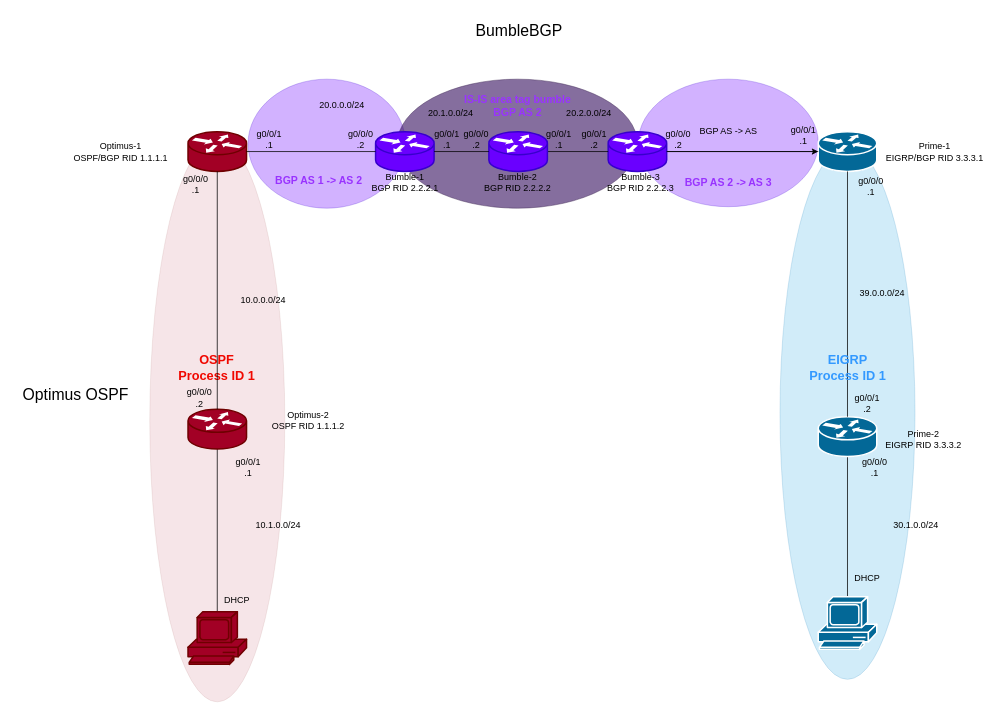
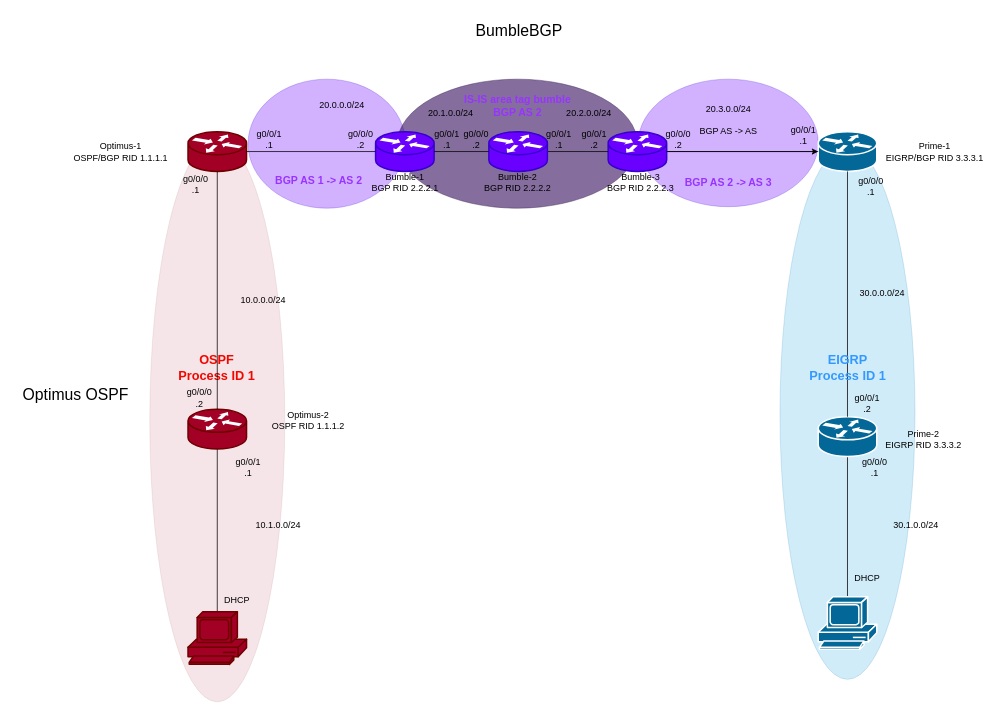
node "20.3.0.0/24": added
node "39.0.0.0/24": label "39.0.0.0/24" -> "30.0.0.0/24"
